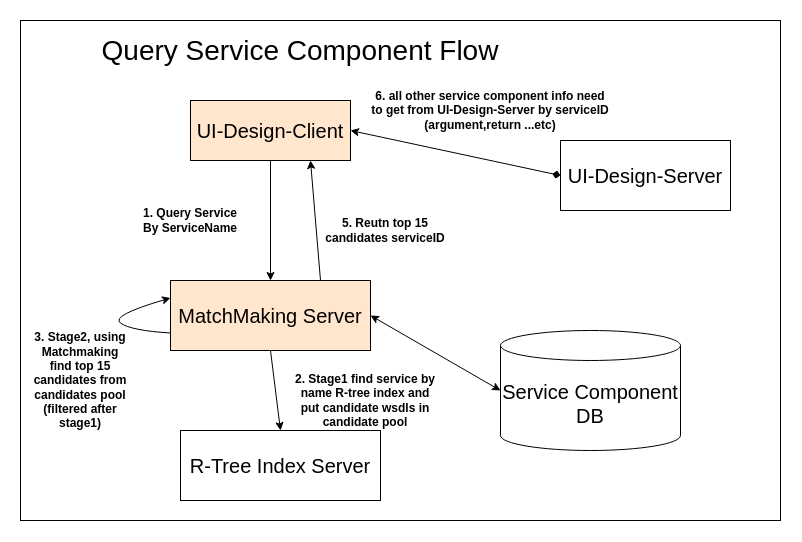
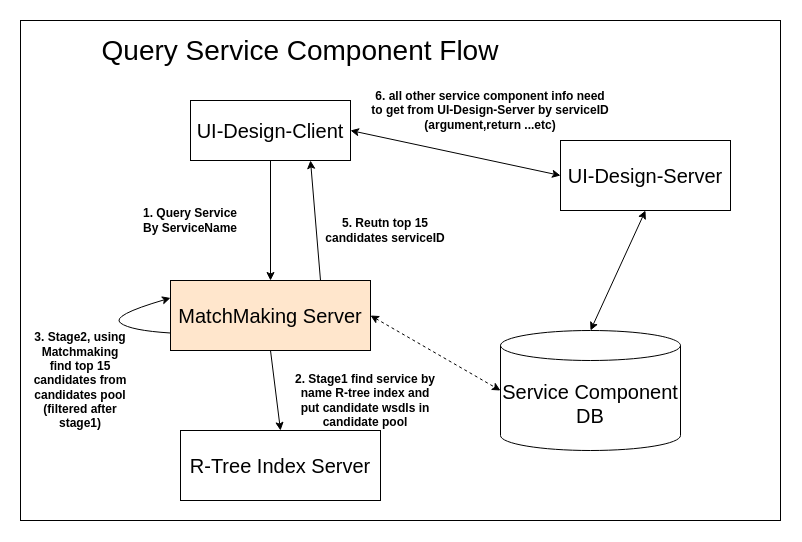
node "UI-Design-Client": fillcolor #ffe6cc -> #ffffff
edge "UI-Design-Client" -- "UI-Design-Server": arrowhead diamond -> classic
edge "UI-Design-Server" -- "Service Component DB": added
edge "MatchMaking Server" -- "Service Component DB": style solid -> dashed
